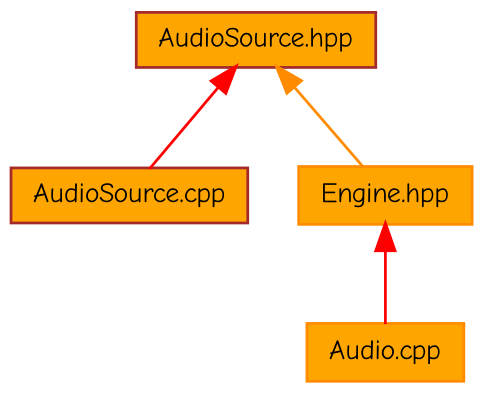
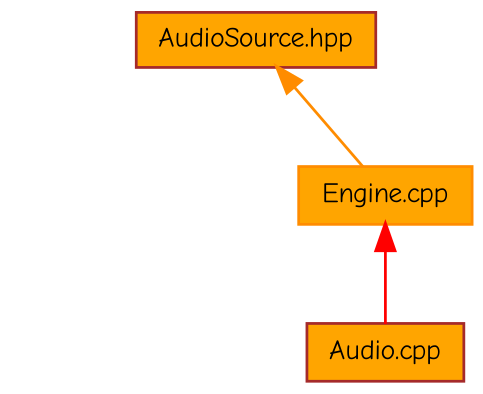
node "AudioSource.cpp": removed
node "Engine.hpp": label "Engine.hpp" -> "Engine.cpp"
node "Audio.cpp": color darkorange -> brown
